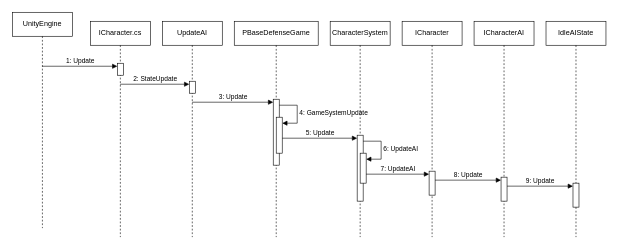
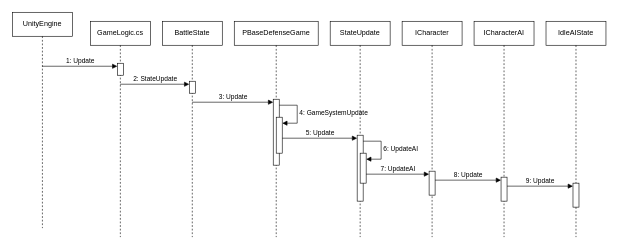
node "ICharacter.cs": label "ICharacter.cs" -> "GameLogic.cs"
node "UpdateAI": label "UpdateAI" -> "BattleState"
node "CharacterSystem": label "CharacterSystem" -> "StateUpdate"
